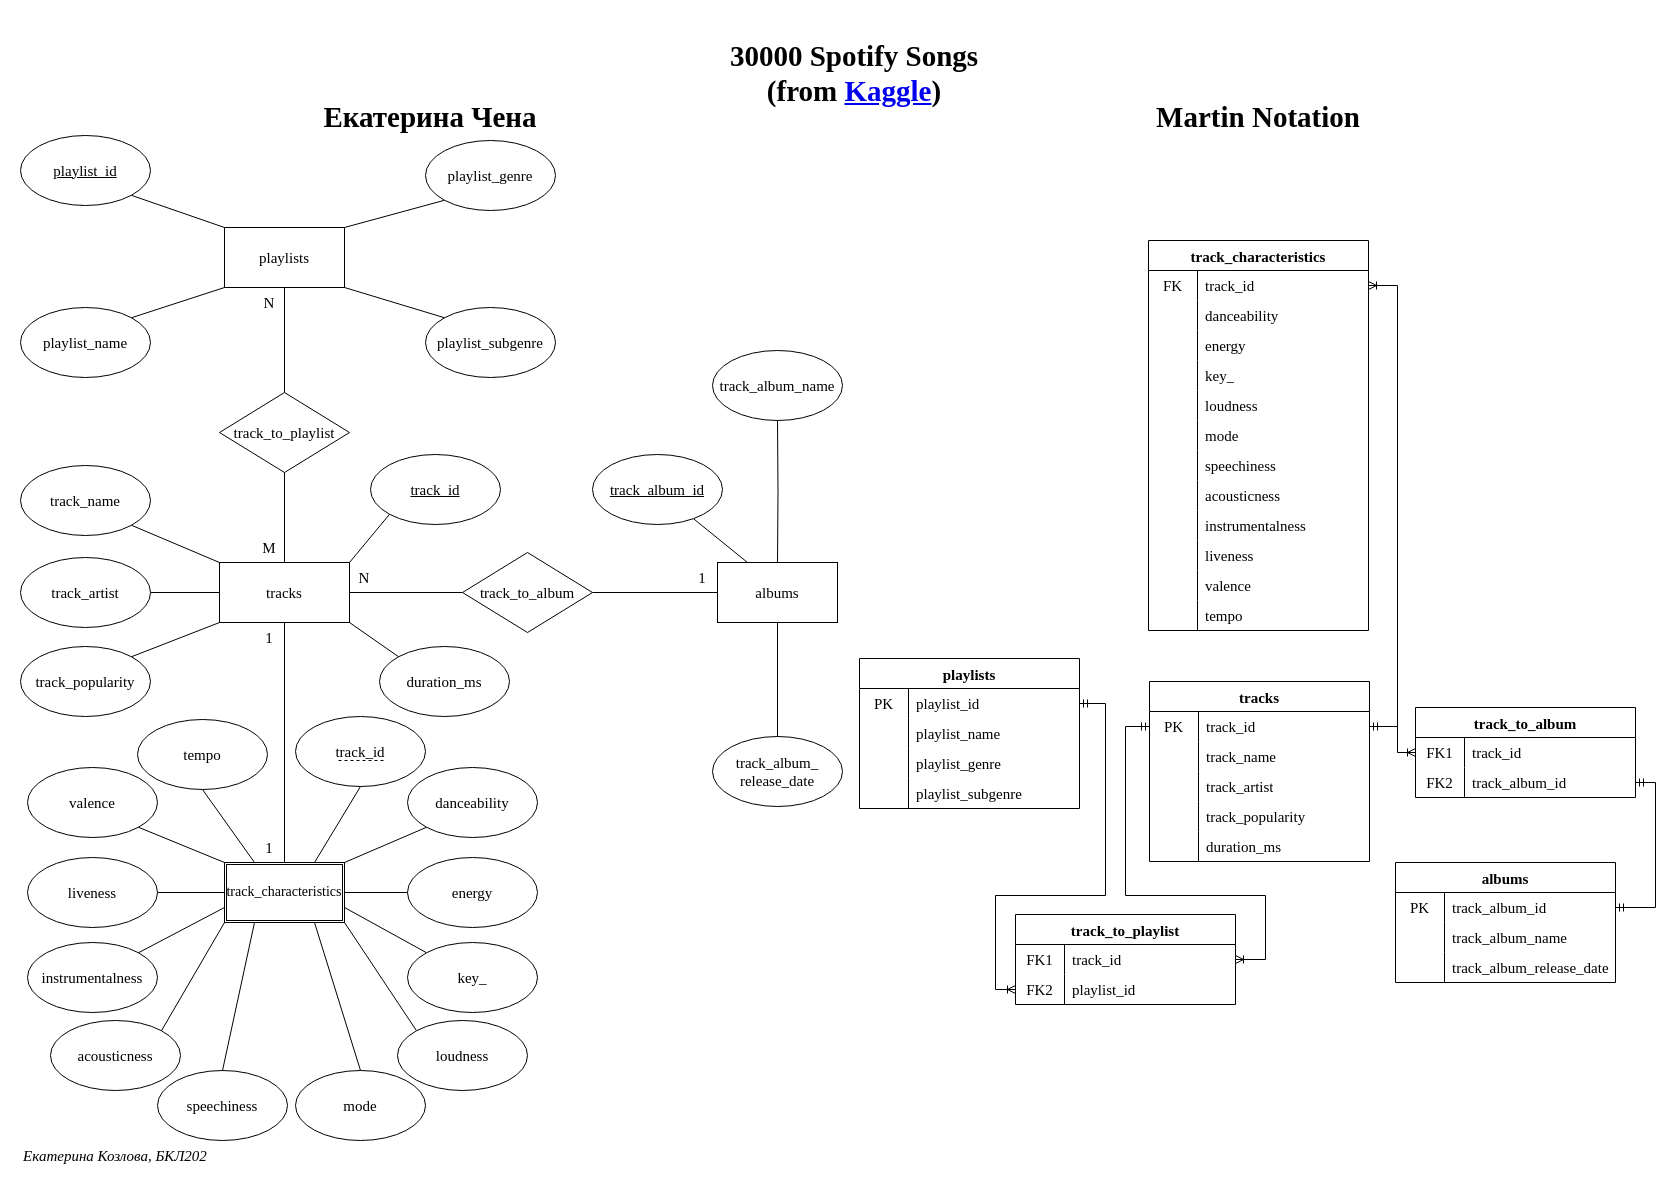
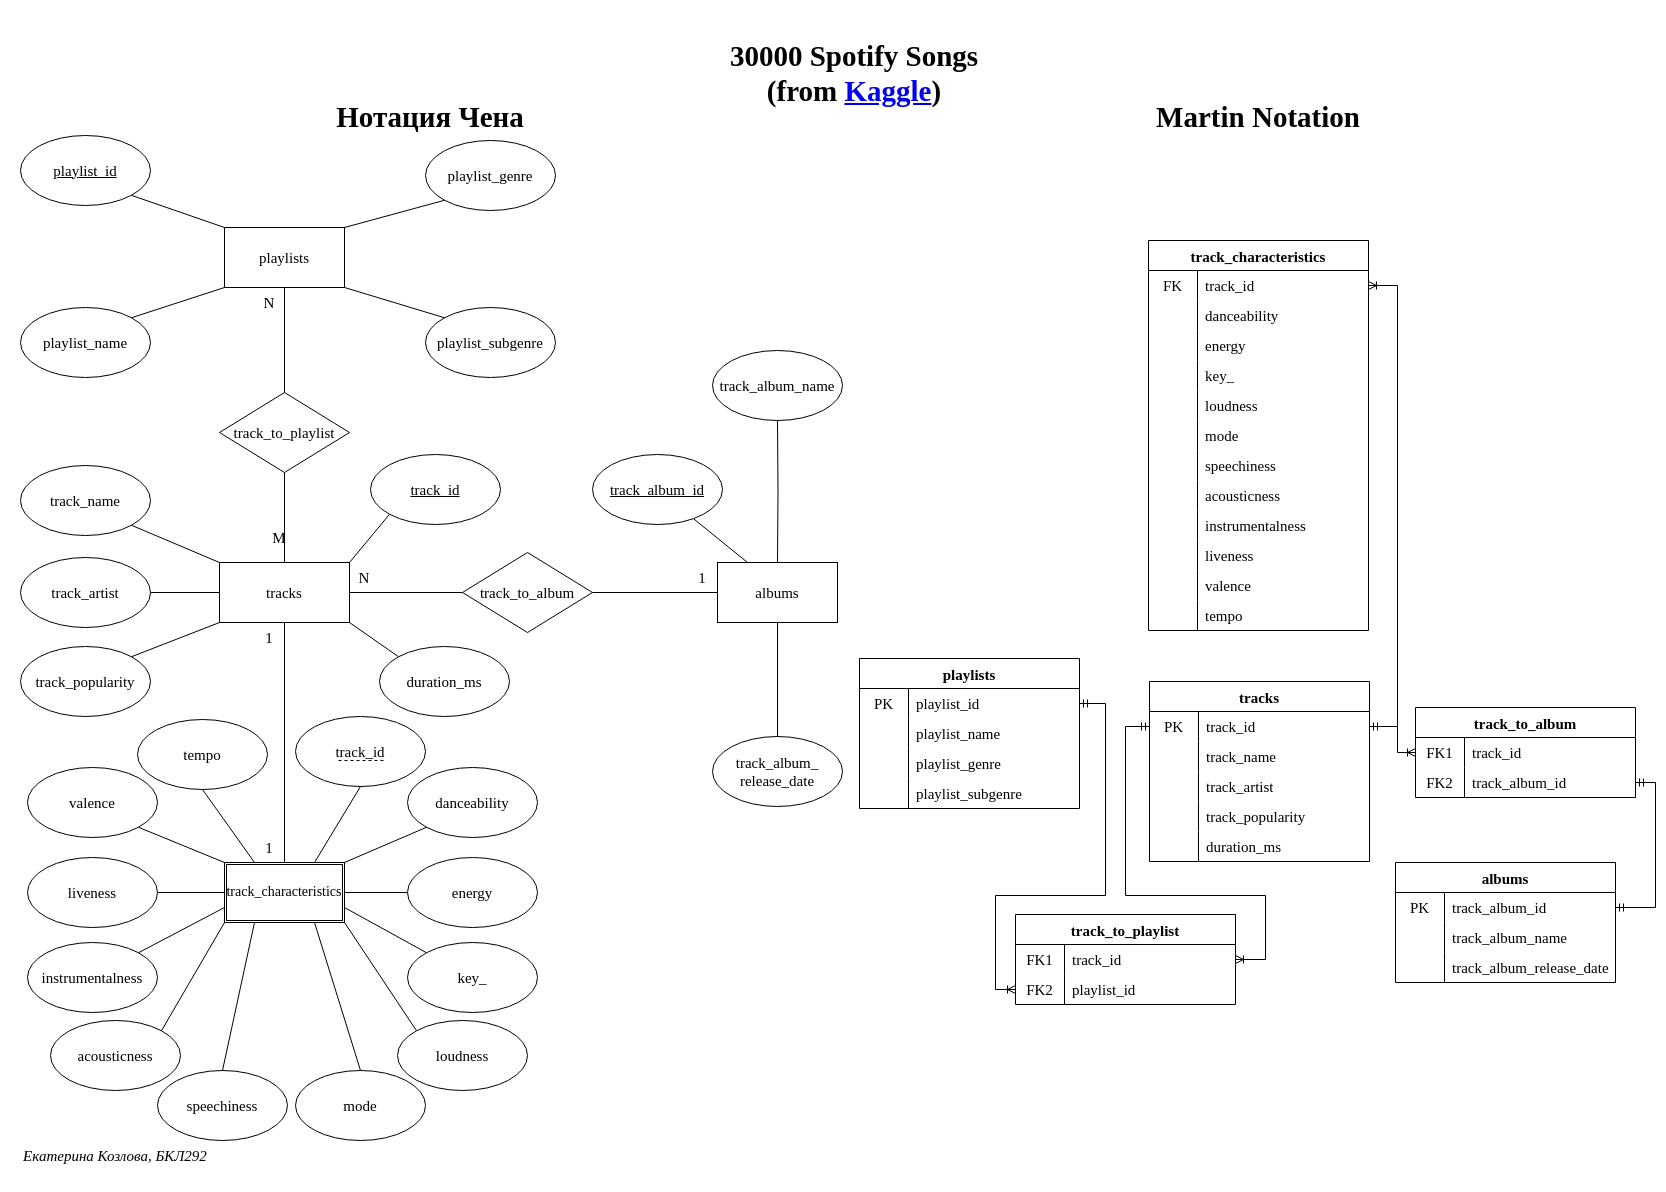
node "Екатерина Чена": label "Екатерина Чена" -> "Нотация Чена"
node "M": moved (270, 548) -> (280, 538)
node "Екатерина Козлова, БКЛ202": label "Екатерина Козлова, БКЛ202" -> "Екатерина Козлова, БКЛ292"
